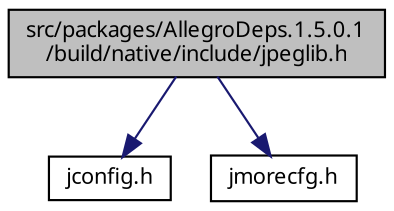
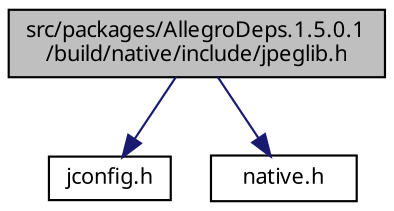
node "jmorecfg.h": label "jmorecfg.h" -> "native.h"
